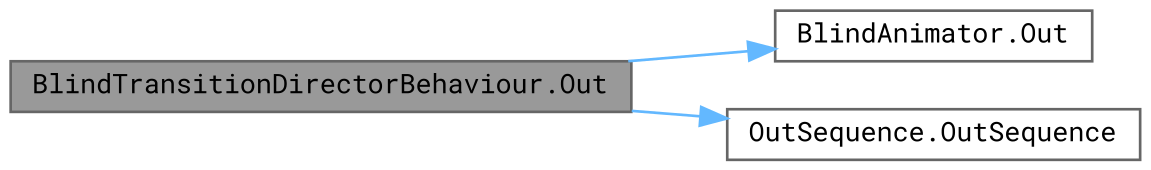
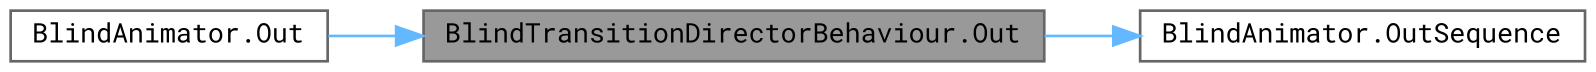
edge "BlindTransitionDirectorBehaviour.Out" -> "BlindAnimator.Out": reversed
node "OutSequence.OutSequence": label "OutSequence.OutSequence" -> "BlindAnimator.OutSequence"
